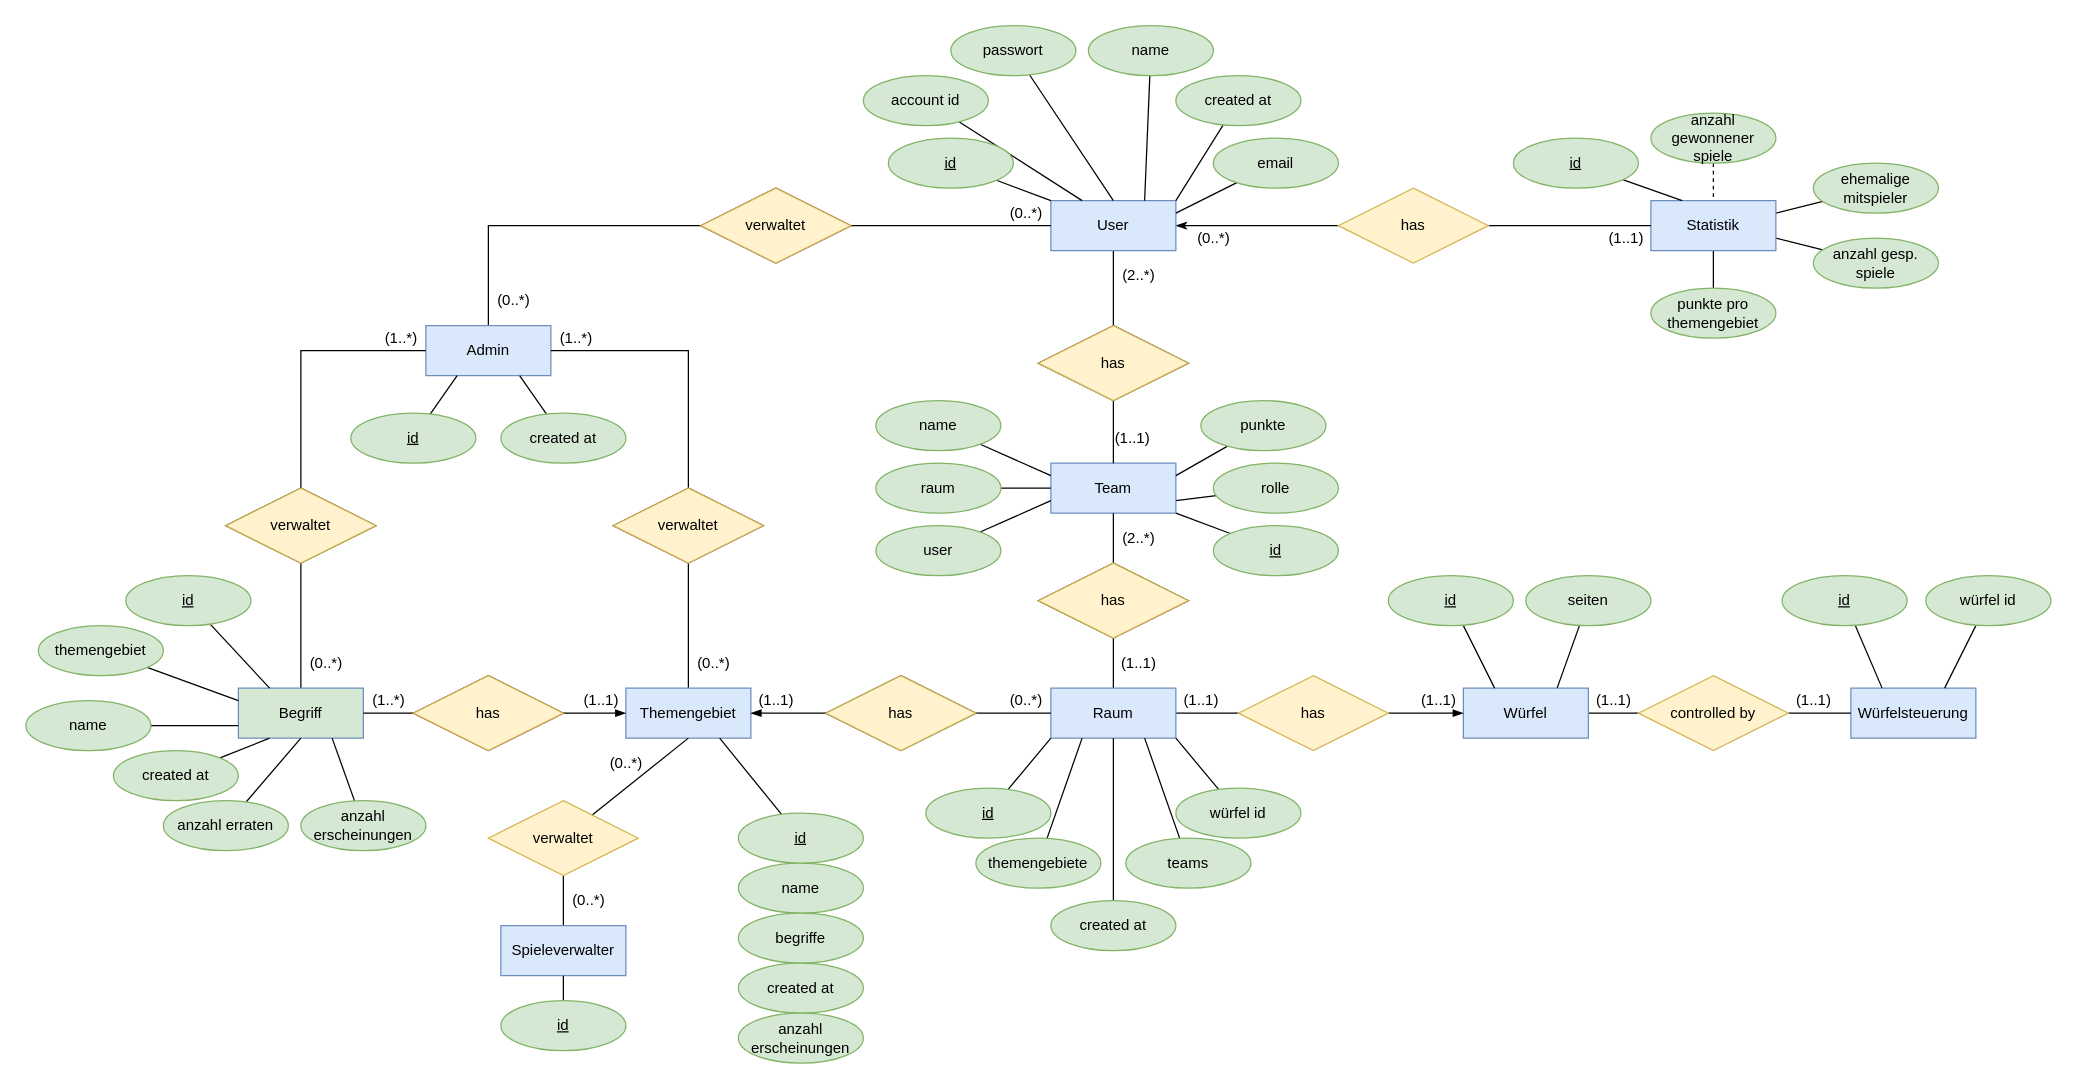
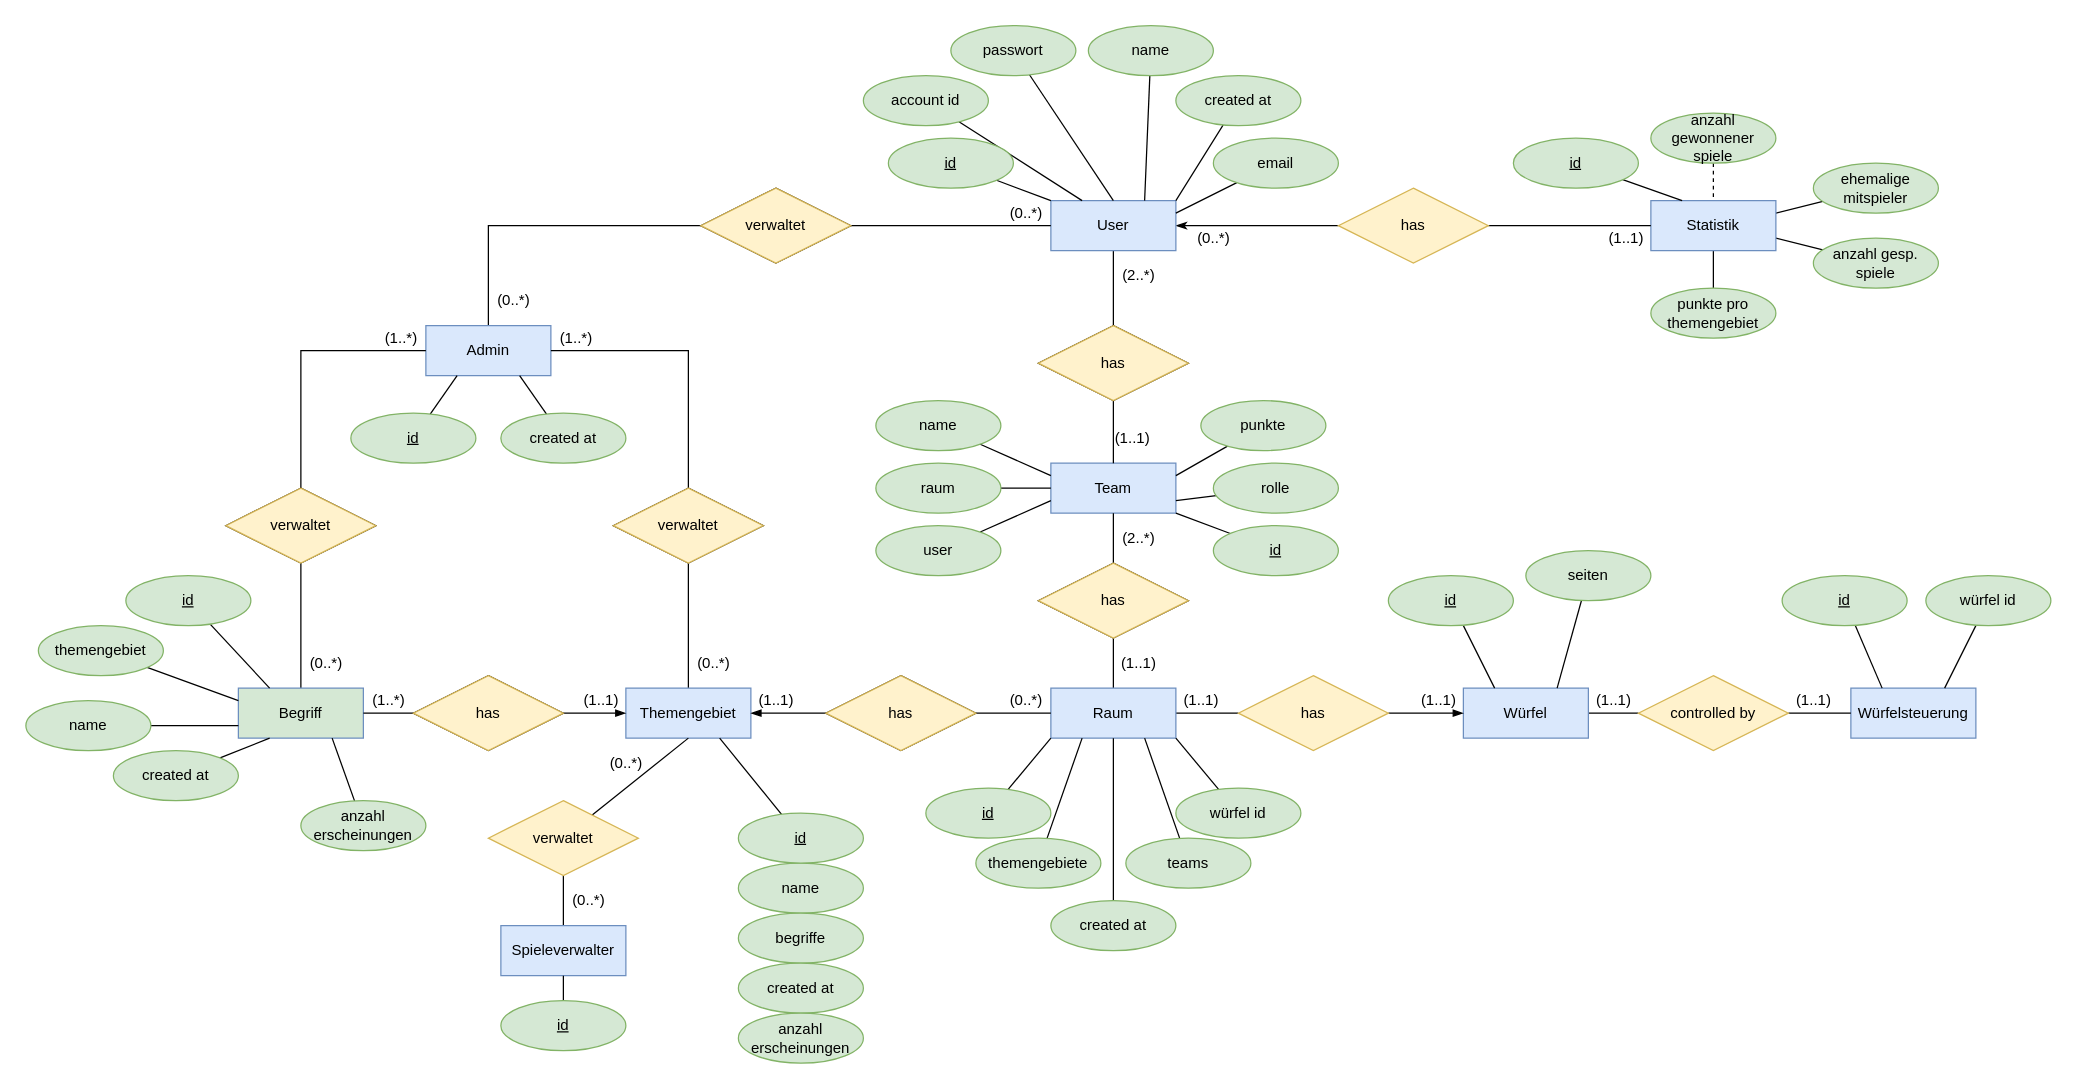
node "seiten": moved (1588, 601) -> (1588, 576)
edge "Begriff" -- "anzahl erraten": removed
node "anzahl erraten": removed
